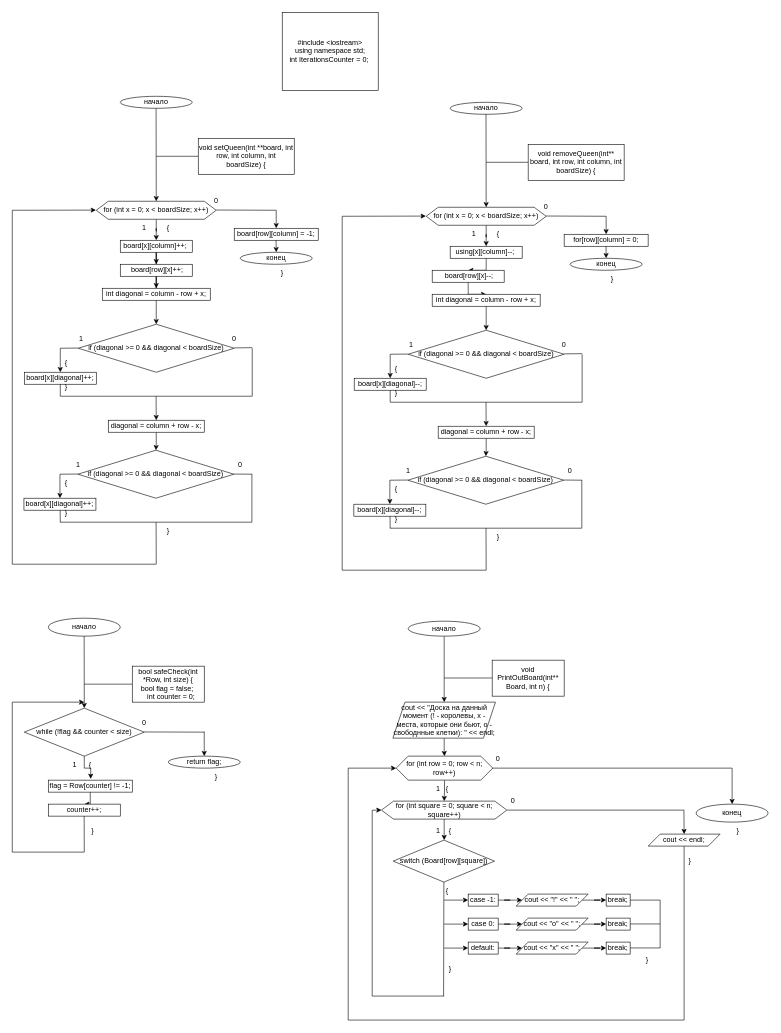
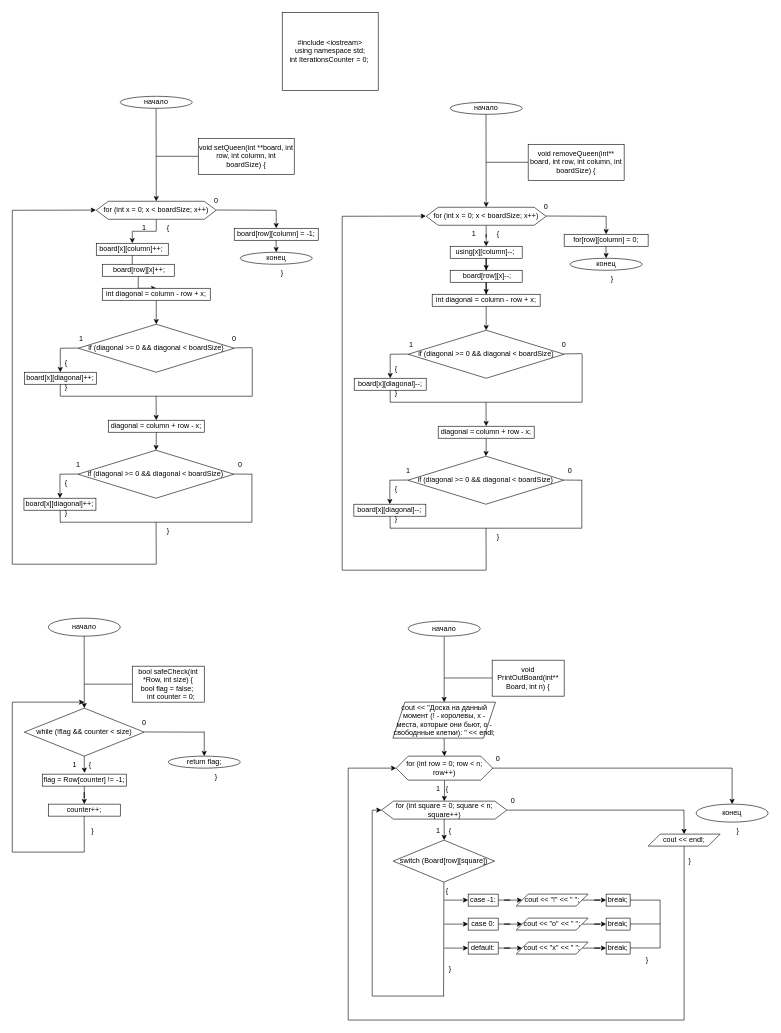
node "board[x][column]++;": moved (156, 246) -> (132, 249)
node "board[row][x]++;": moved (156, 270) -> (138, 270)
node "board[row][x]--;": moved (468, 276) -> (486, 276)
node "flag = Row[counter] != -1;": moved (90, 786) -> (84, 780)
